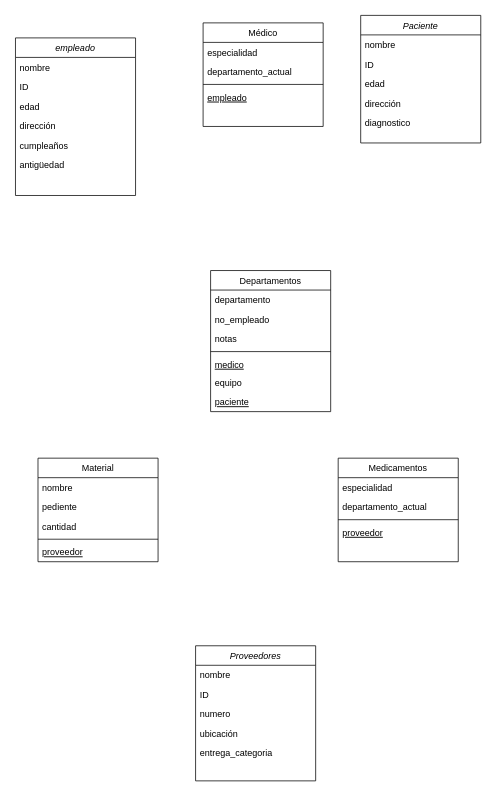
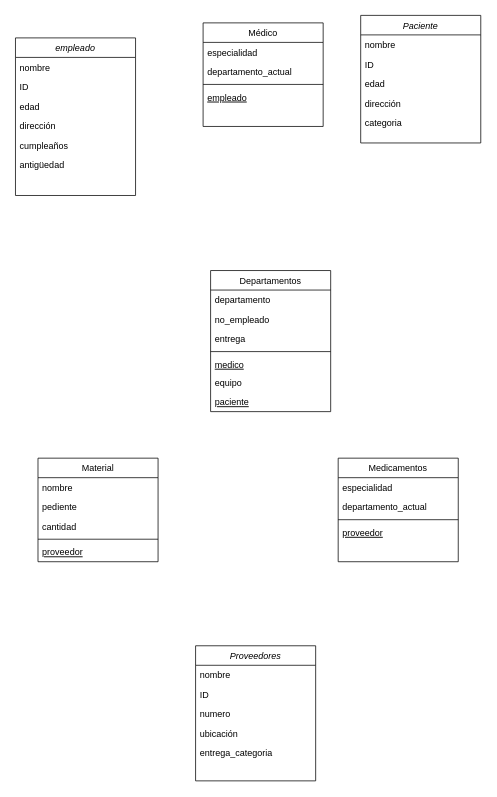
node "diagnostico": label "diagnostico" -> "categoria"
node "notas": label "notas" -> "entrega"
